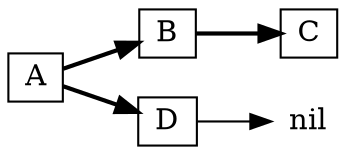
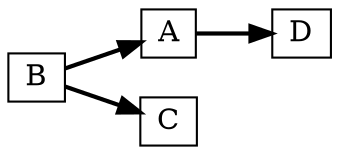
edge "A" -> "B": reversed
node "nil": removed
